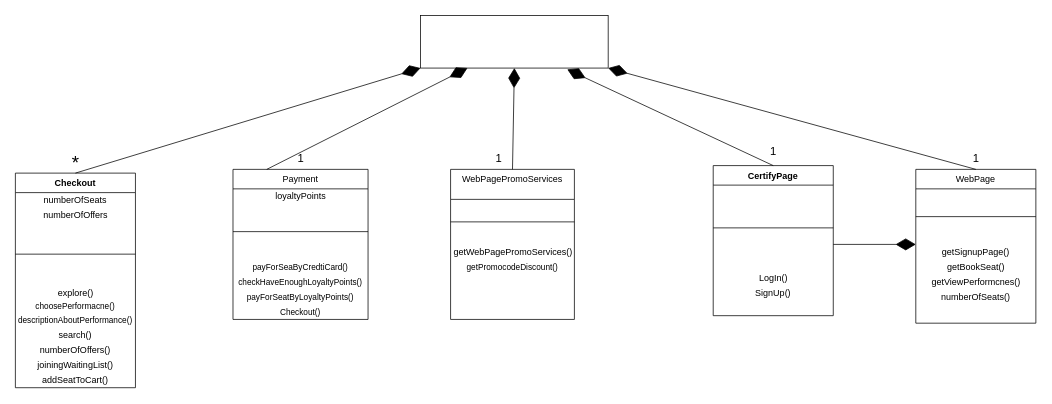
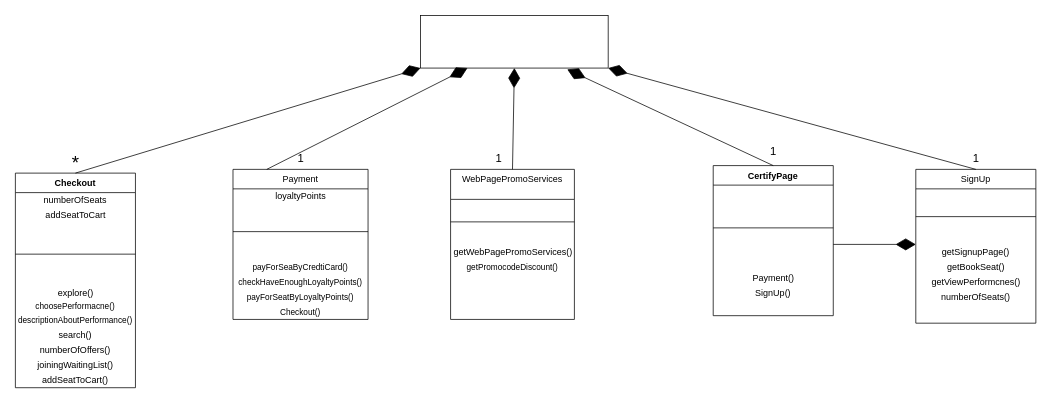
node "WebPage": label "WebPage" -> "SignUp"
node "numberOfOffers": label "numberOfOffers" -> "addSeatToCart"
node "LogIn()": label "LogIn()" -> "Payment()"
